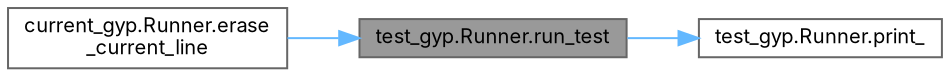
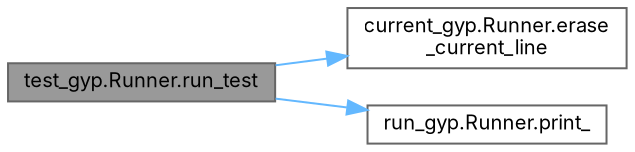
edge "current_gyp.Runner.erase _current_line" -> "test_gyp.Runner.run_test": reversed
node "test_gyp.Runner.print_": label "test_gyp.Runner.print_" -> "run_gyp.Runner.print_"
